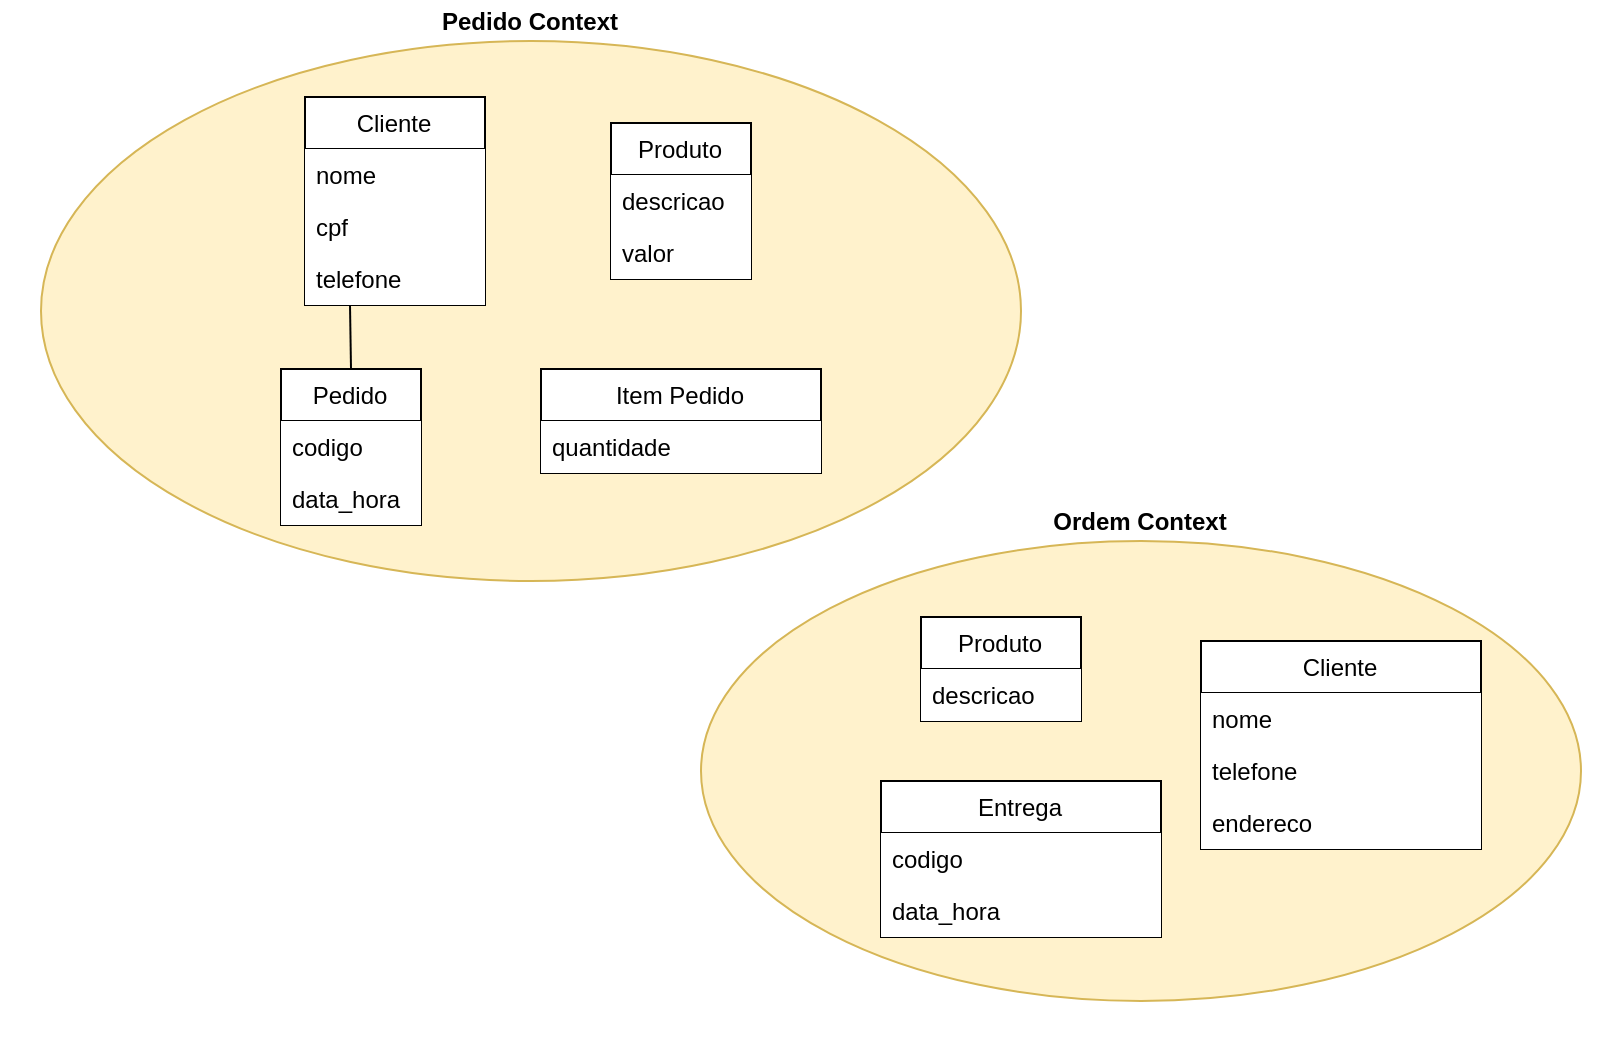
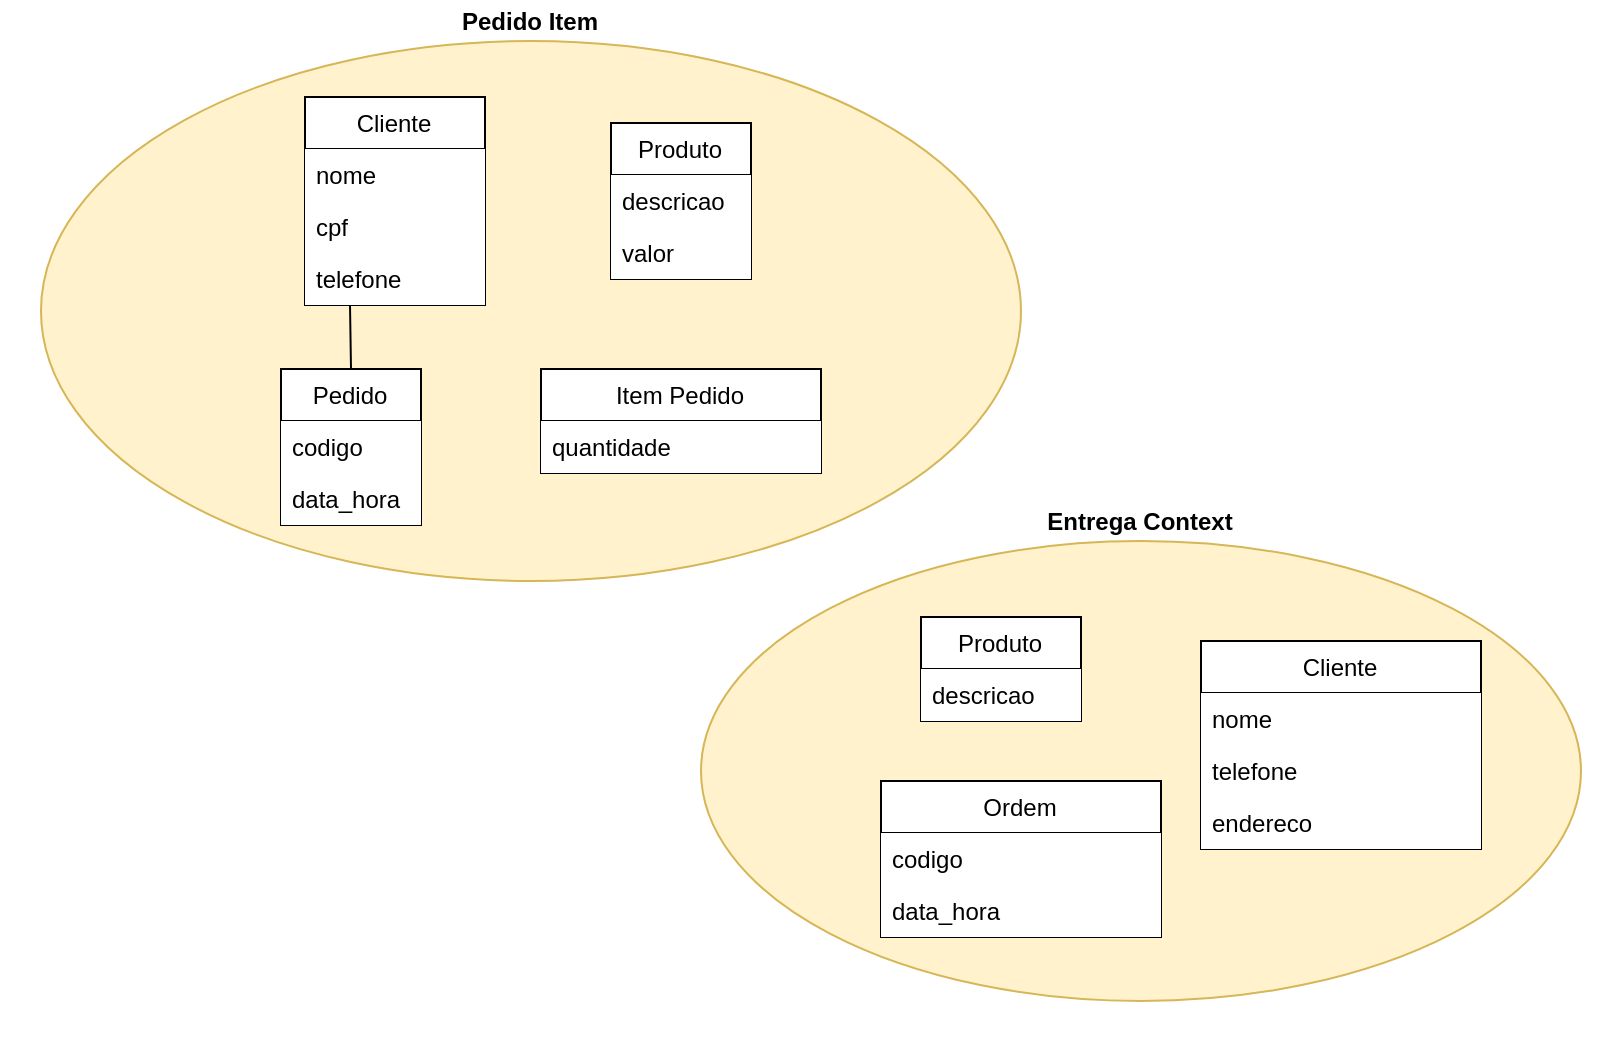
node "Pedido Context": label "Pedido Context" -> "Pedido Item"
node "Ordem Context": label "Ordem Context" -> "Entrega Context"
node "Entrega": label "Entrega" -> "Ordem"
